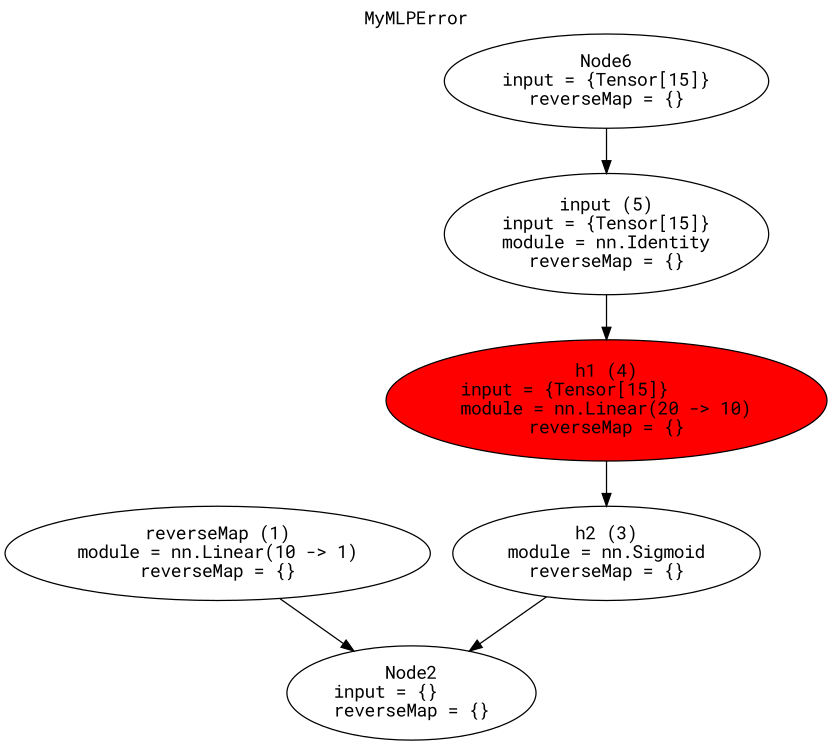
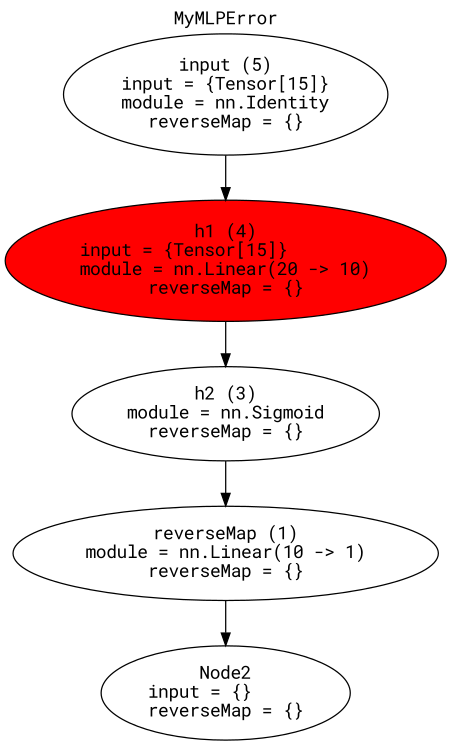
node "Node6 input = {Tensor[15]} reverseMap = {}": removed
edge "h2 (3) module = nn.Sigmoid reverseMap = {}" -> "Node2 input = {} reverseMap = {}": now "h2 (3) module = nn.Sigmoid reverseMap = {}" -> "reverseMap (1) module = nn.Linear(10 -> 1) reverseMap = {}"
